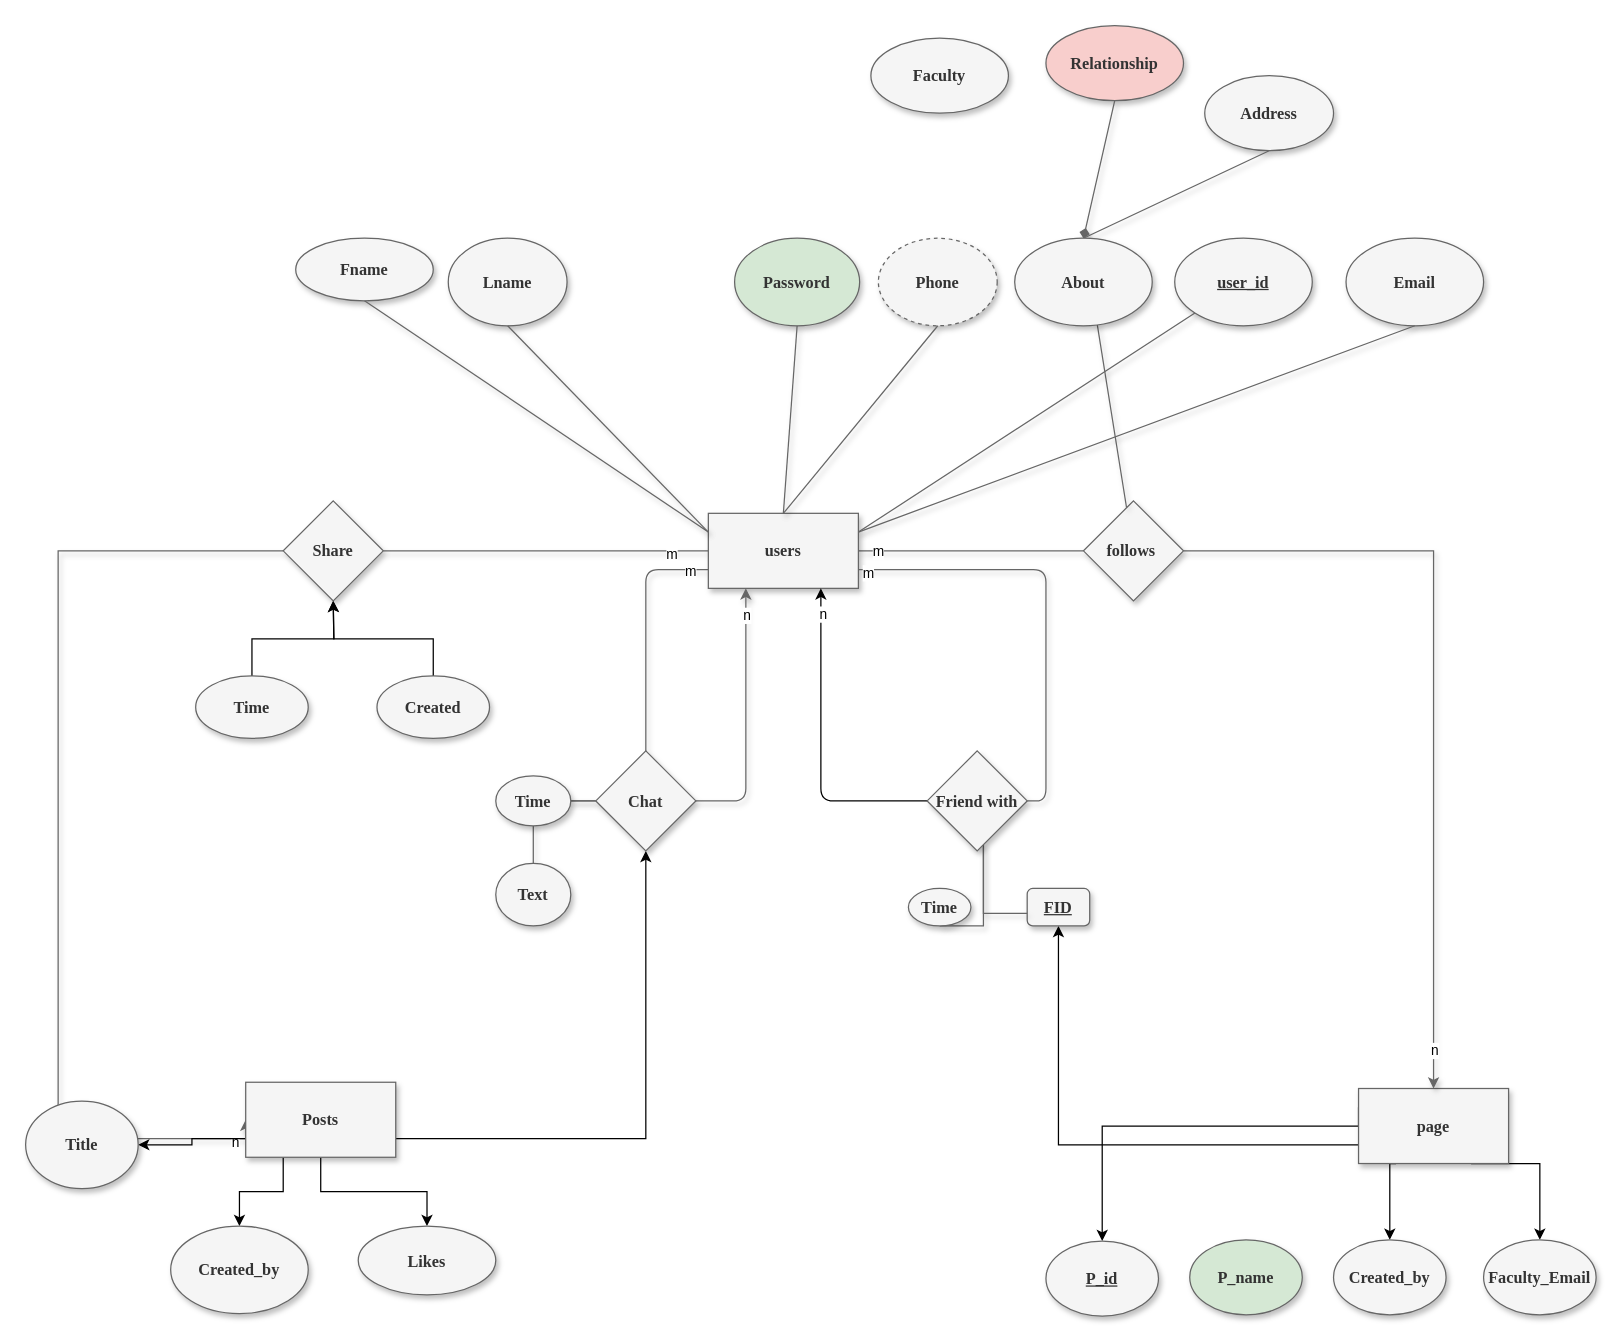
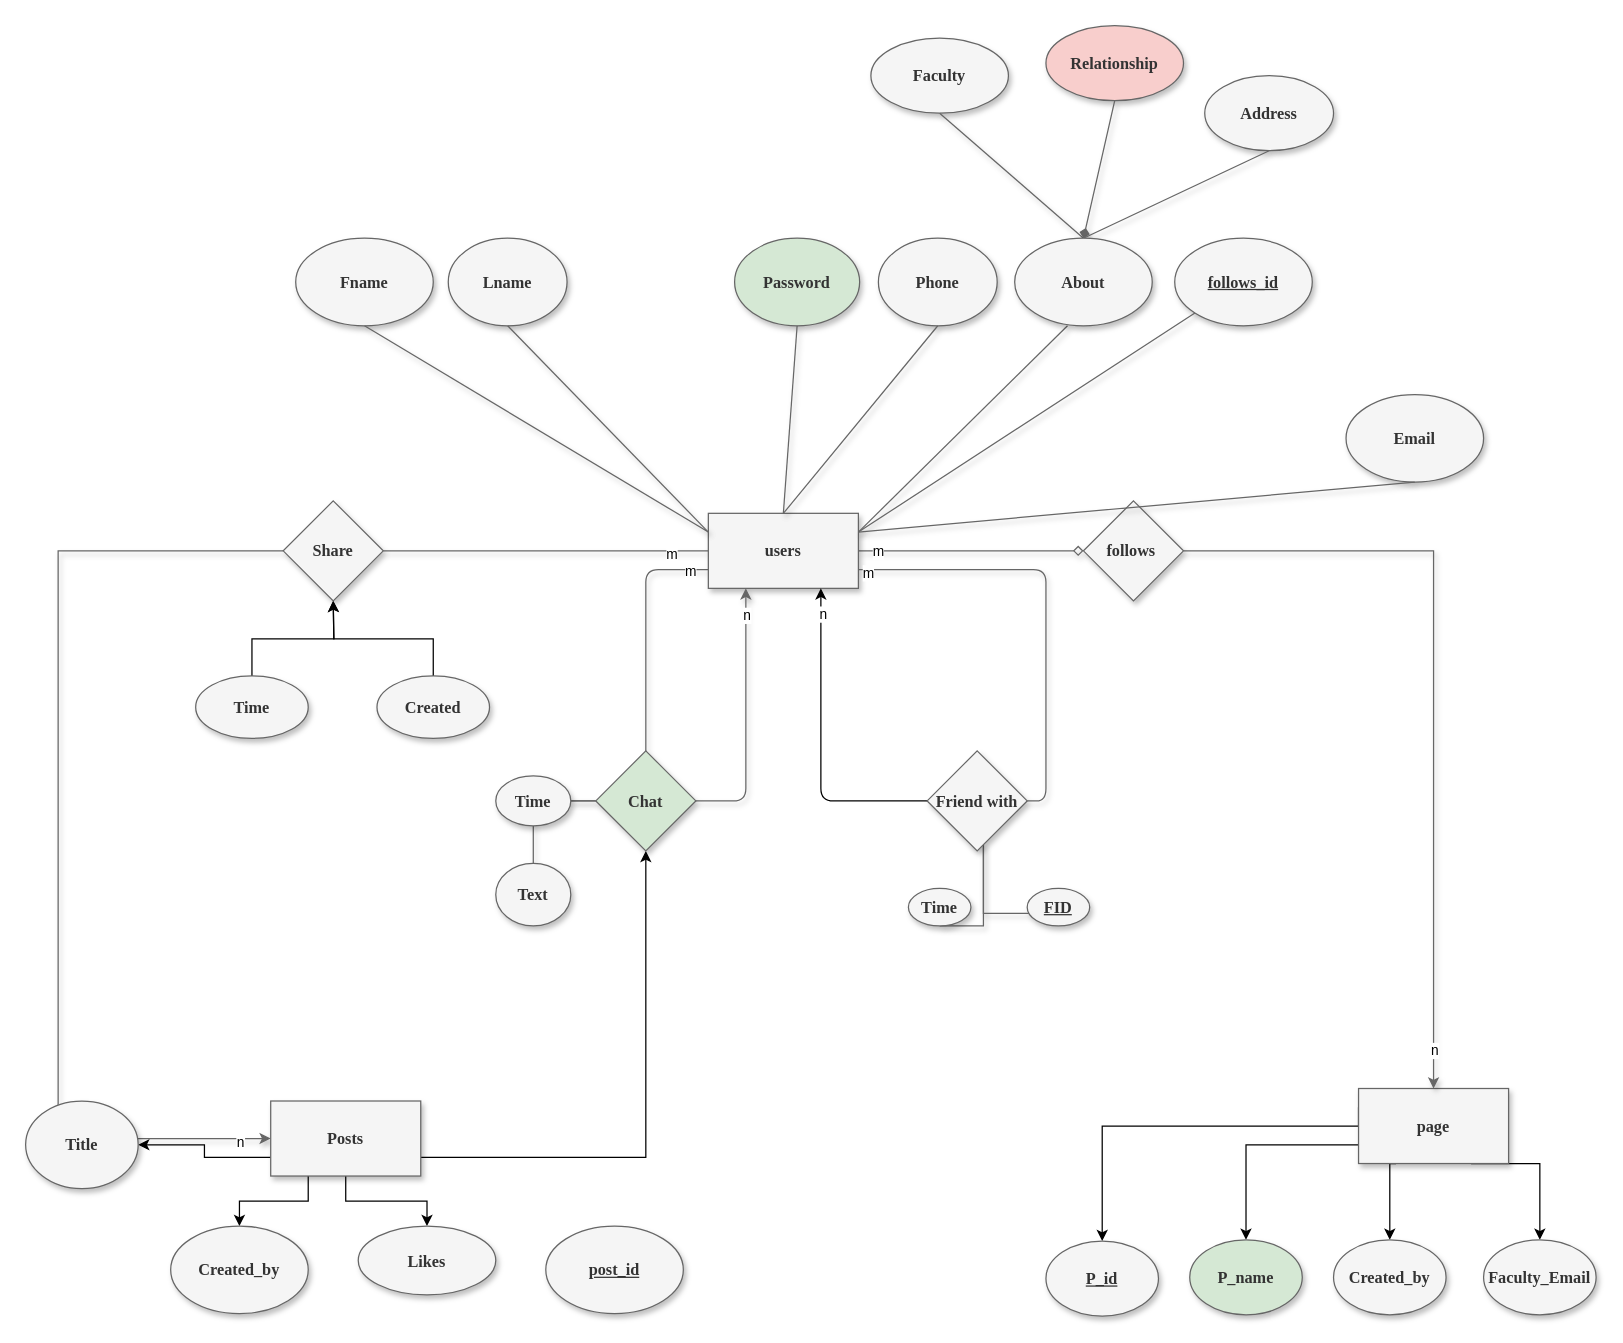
node "Fname": size 138x63 -> 138x88
node "Phone": style dashed -> solid
node "user_id": label "user_id" -> "follows_id"
node "Email": moved (1414, 282) -> (1414, 438)
edge "About" -- "follows": now "About" -- "Faculty"
edge "About" -- "users": added
edge "users" -- "follows": arrowhead none -> diamond
node "Chat": fillcolor #f5f5f5 -> #d5e8d4
node "FID": shape rounded rectangle -> ellipse
node "Posts": moved (321, 1119) -> (346, 1138)
edge "page" -> "FID": now "page" -> "P_name"
node "post_id": added
